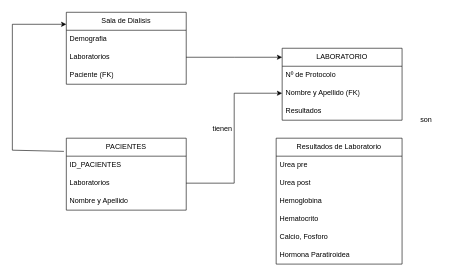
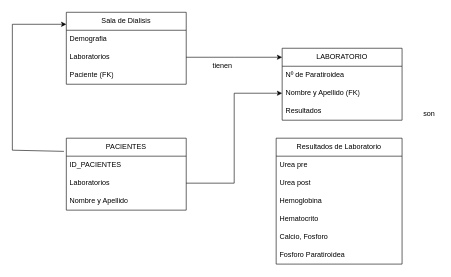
node "Nº de Protocolo": label "Nº de Protocolo" -> "Nº de Paratiroidea"
node "son": moved (426, 120) -> (429, 114)
node "tienen": moved (222, 129) -> (222, 66)
node "Hormona Paratiroidea": label "Hormona Paratiroidea" -> "Fosforo Paratiroidea"
